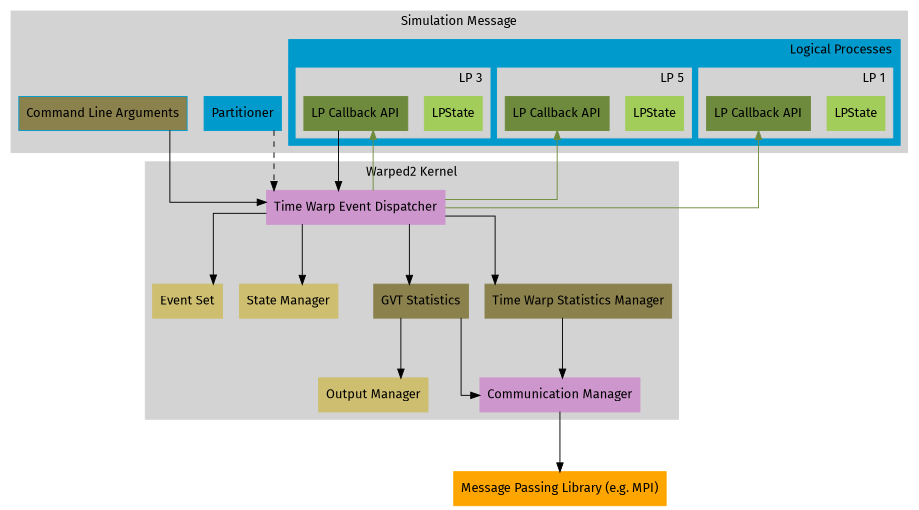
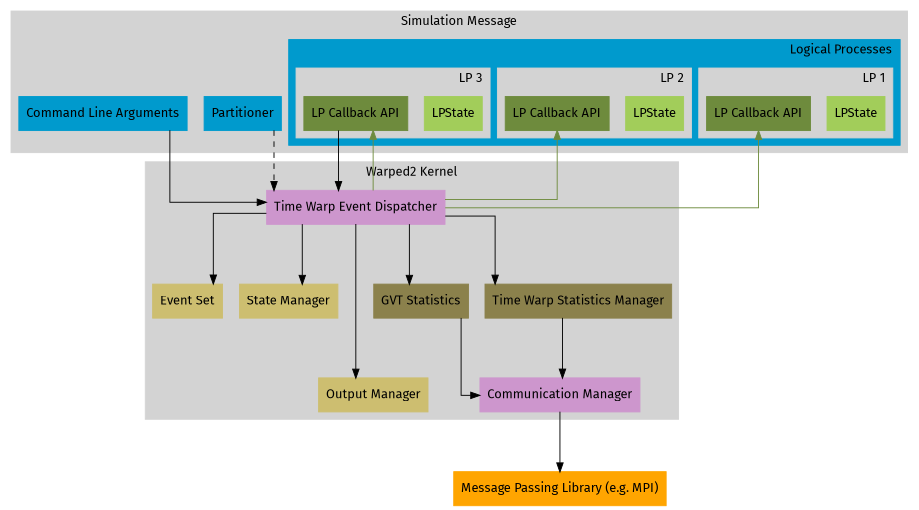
cluster "LP 5": label "LP 5" -> "LP 2"
node "Command Line Arguments": fillcolor lightgoldenrod4 -> deepskyblue3
edge "GVT Statistics" -> "Output Manager": now "Time Warp Event Dispatcher" -> "Output Manager"
